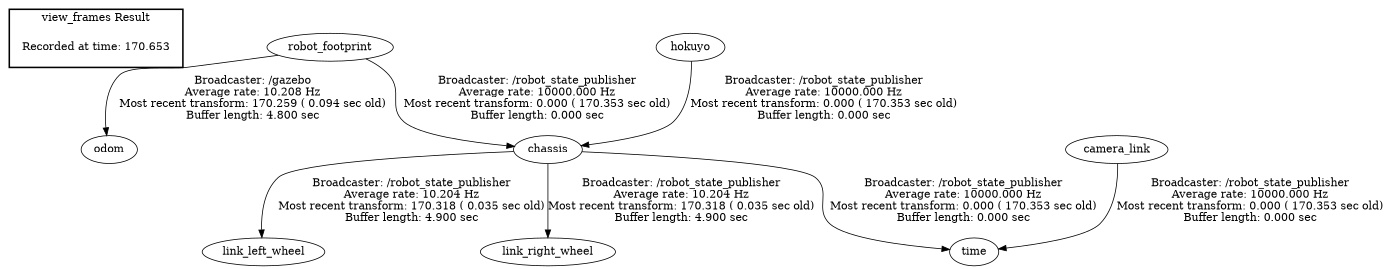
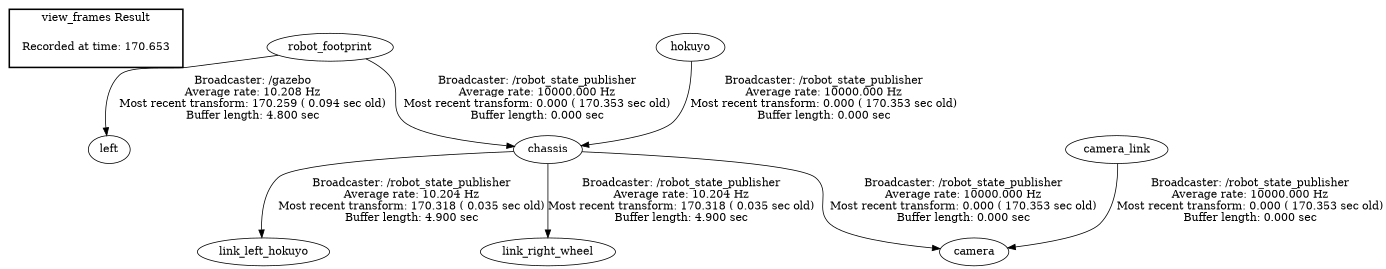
node "odom": label "odom" -> "left"
node "link_left_wheel": label "link_left_wheel" -> "link_left_hokuyo"
node "time": label "time" -> "camera"
